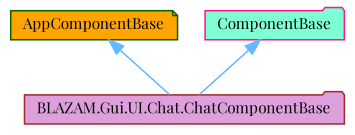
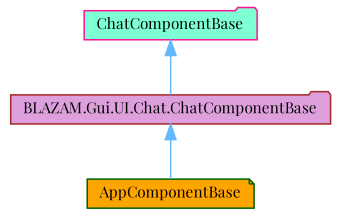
node "ComponentBase": label "ComponentBase" -> "ChatComponentBase"
edge "BLAZAM.Gui.UI.Chat.ChatComponentBase" -> "AppComponentBase": reversed
